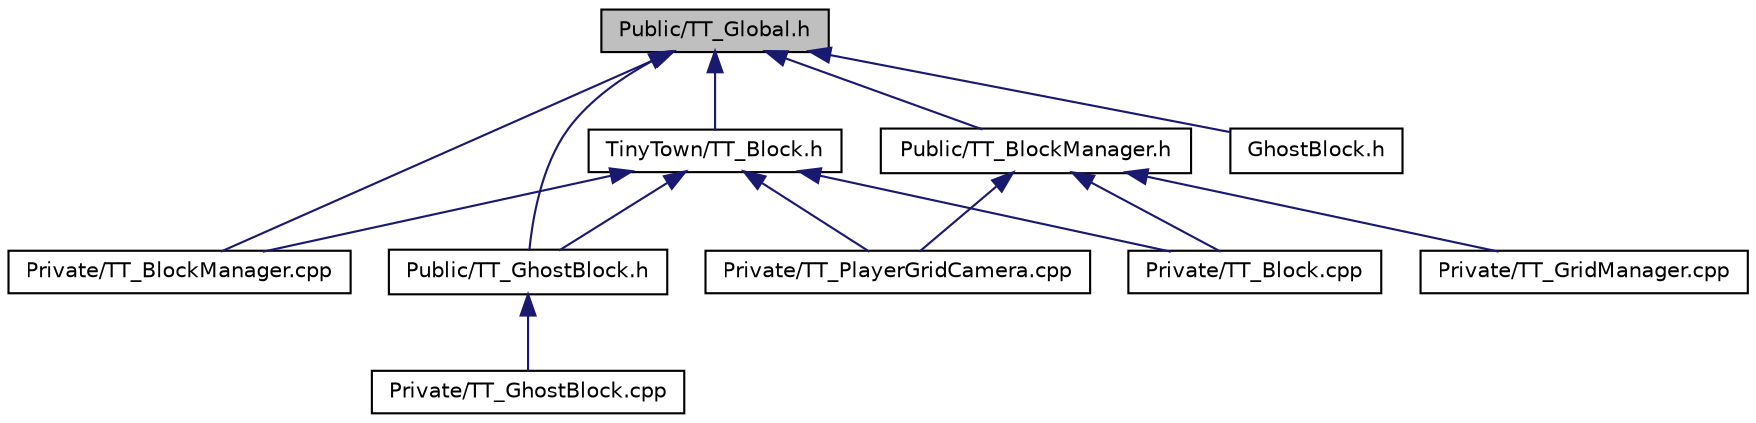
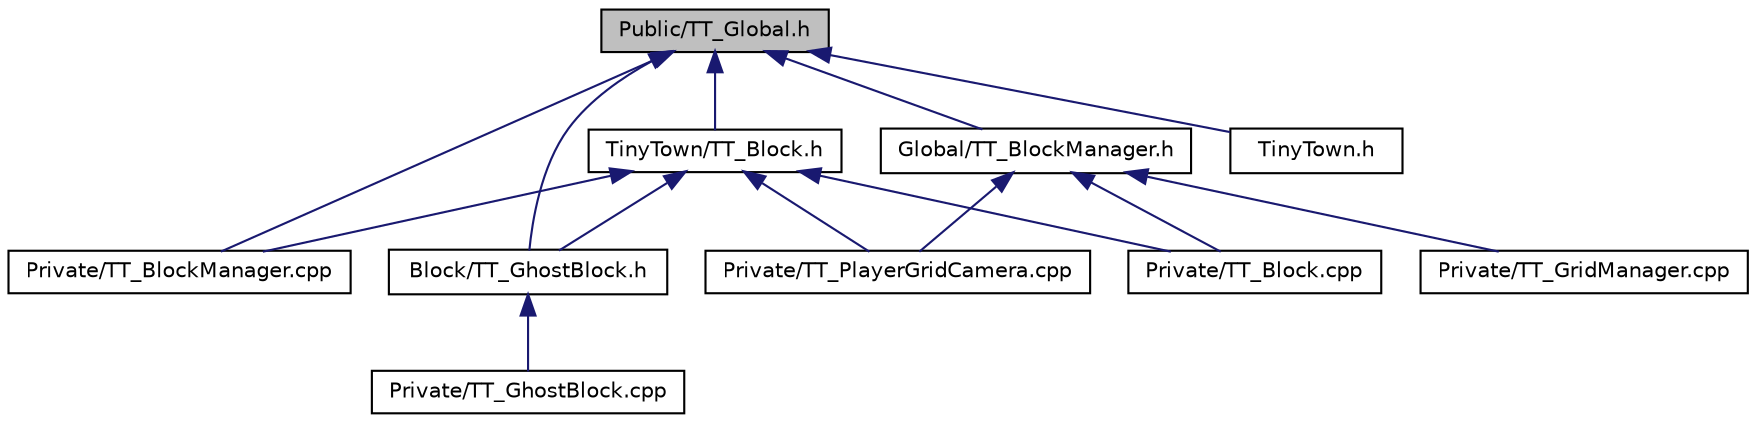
node "Public/TT_BlockManager.h": label "Public/TT_BlockManager.h" -> "Global/TT_BlockManager.h"
node "GhostBlock.h": label "GhostBlock.h" -> "TinyTown.h"
node "Public/TT_GhostBlock.h": label "Public/TT_GhostBlock.h" -> "Block/TT_GhostBlock.h"
